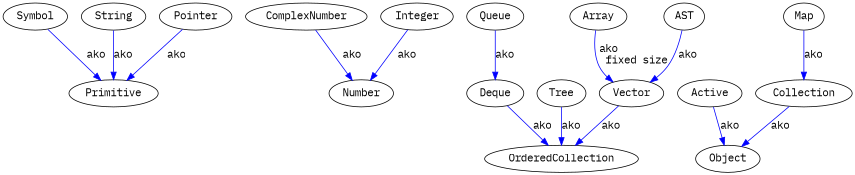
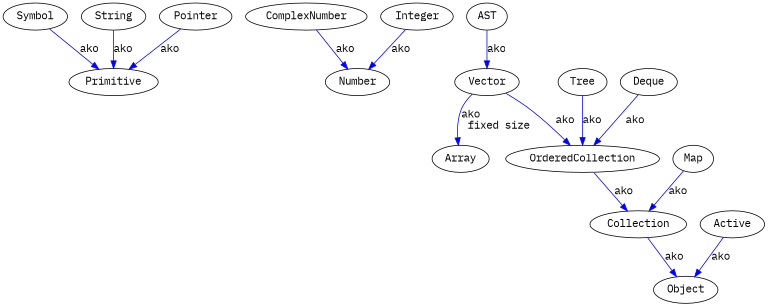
node "Queue": removed
edge "Array" -> "Vector": reversed
edge "OrderedCollection" -> "Collection": added, label "ako"
